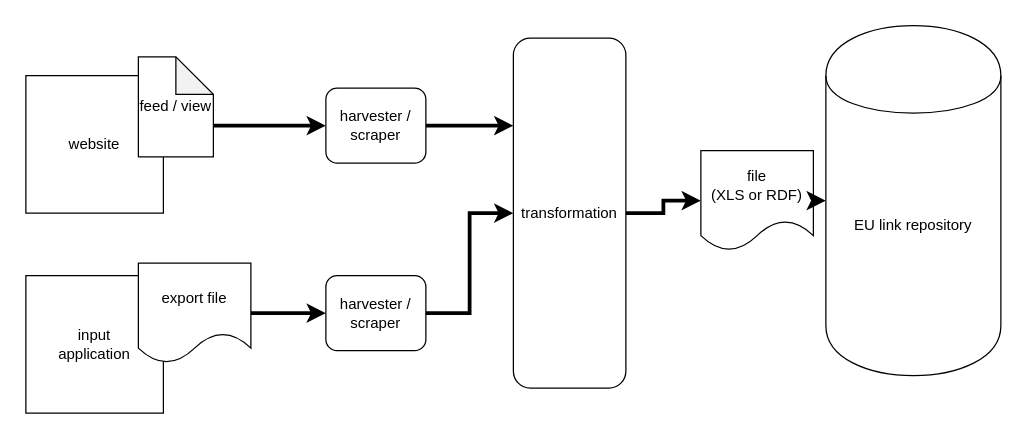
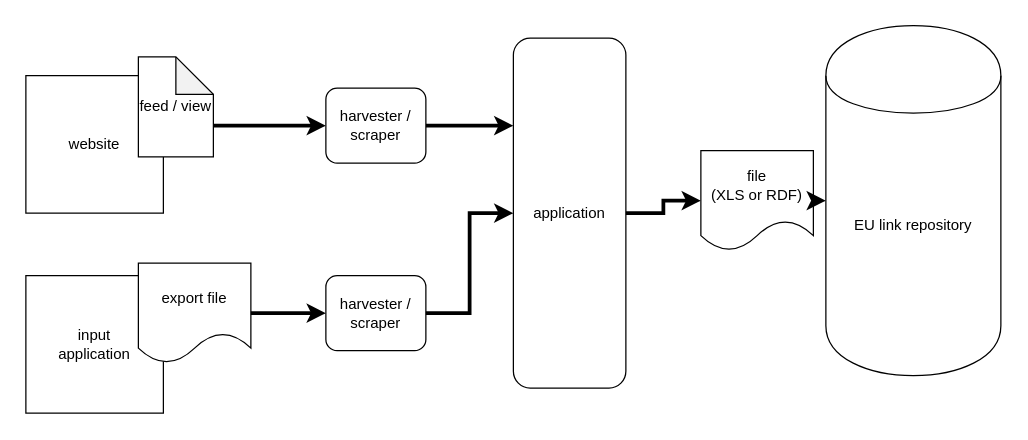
node "transformation": label "transformation" -> "application"
